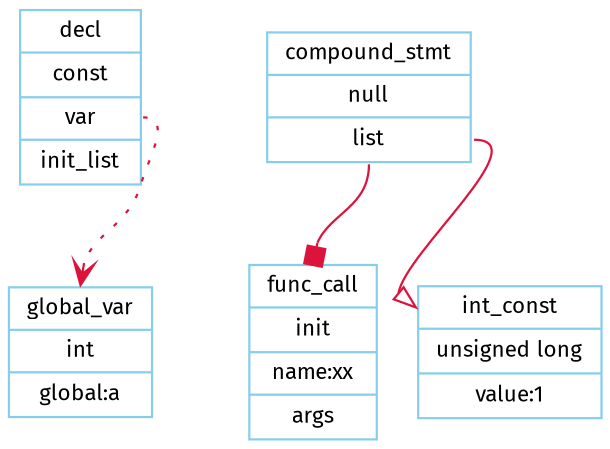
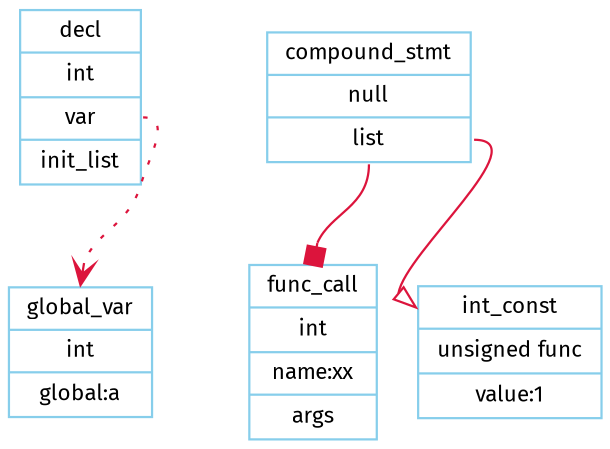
node "decl": text "const" -> "int"
node "func_call": text "init" -> "int"
node "int_const": text "unsigned long" -> "unsigned func"
